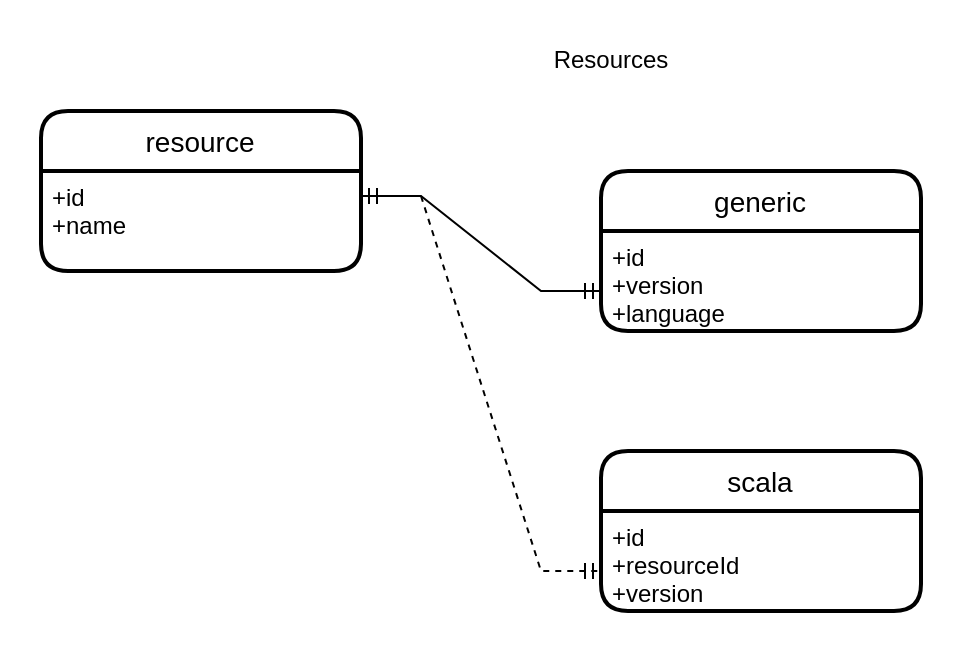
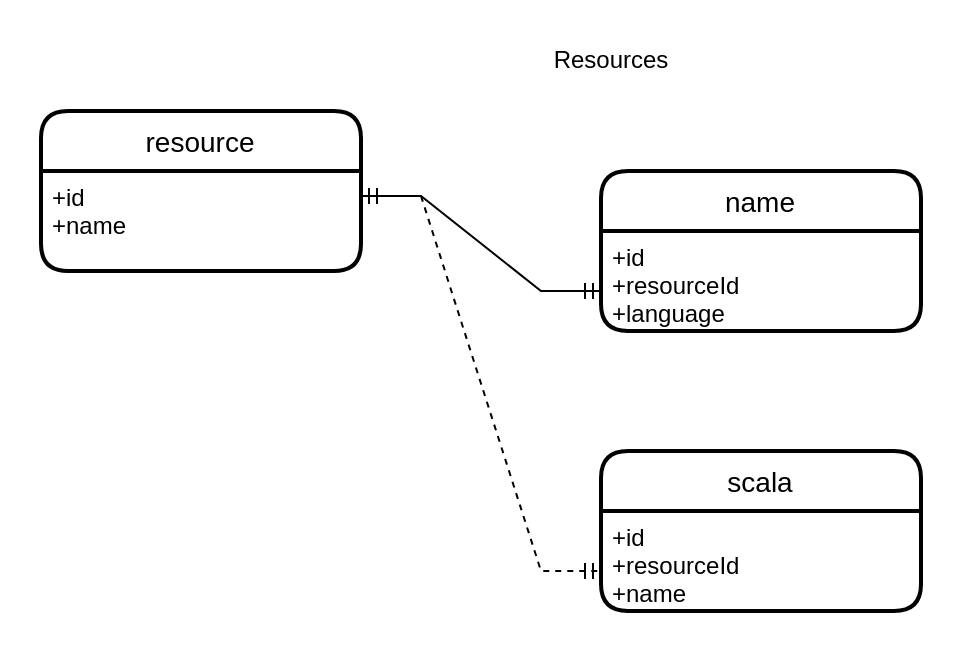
node "generic": label "generic" -> "name"
node "+id +version +language": label "+id +version +language" -> "+id +resourceId +language"
node "+id +resourceId +version": label "+id +resourceId +version" -> "+id +resourceId +name"
